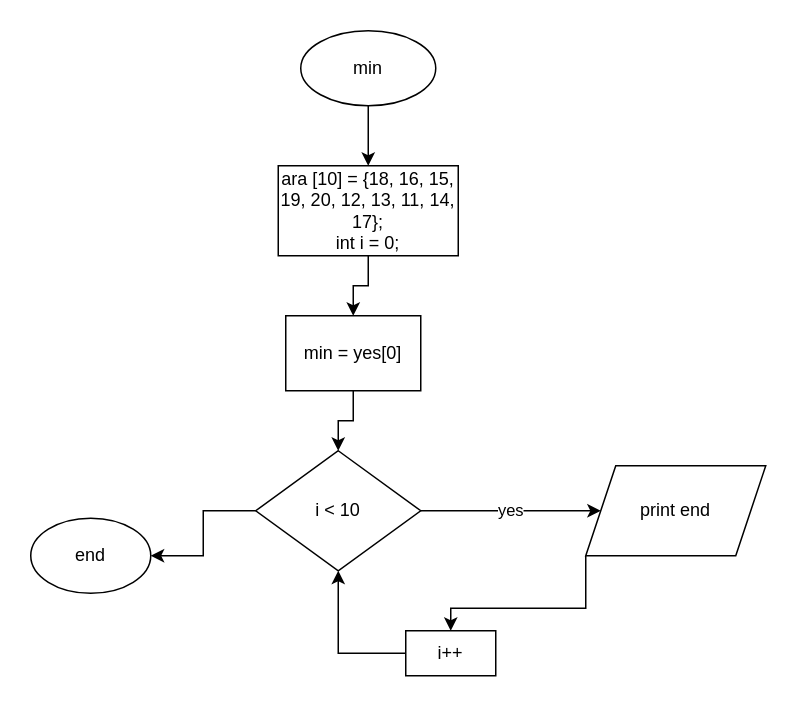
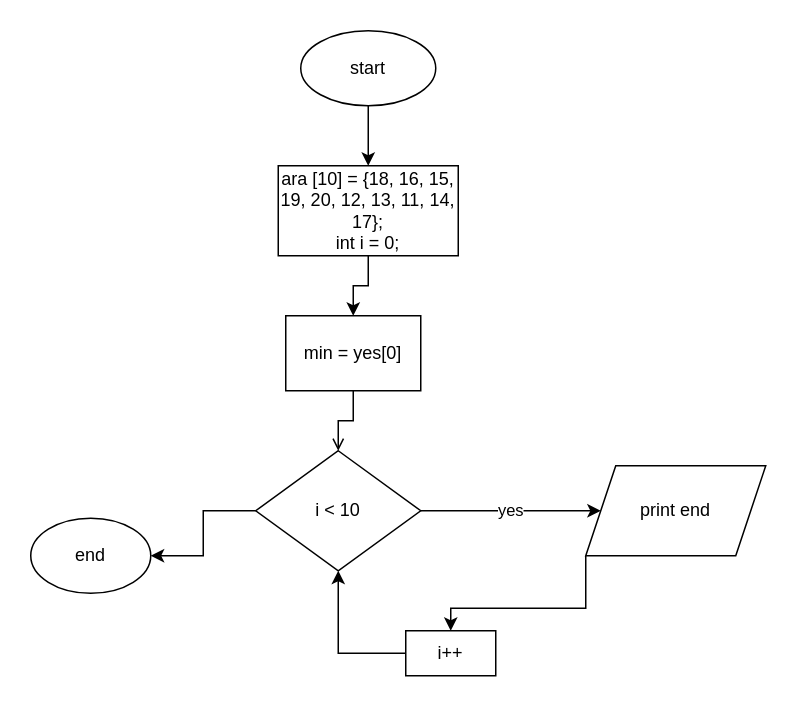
node "min": label "min" -> "start"
edge "min = yes[0]" -> "i < 10": arrowhead classic -> open
